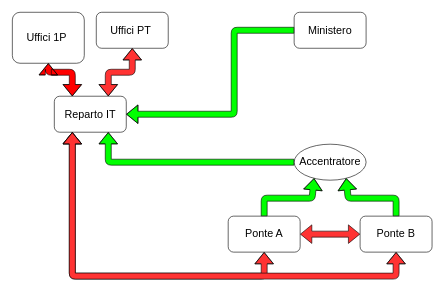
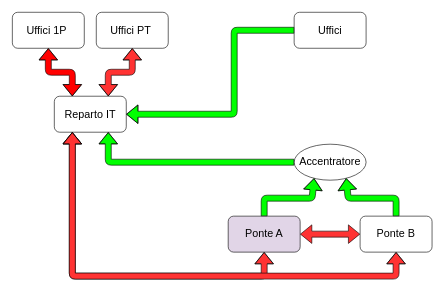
node "Ministero": label "Ministero" -> "Uffici"
node "Uffici 1P": size 72x51 -> 72x36
node "Ponte A": fillcolor #ffffff -> #e1d5e7
